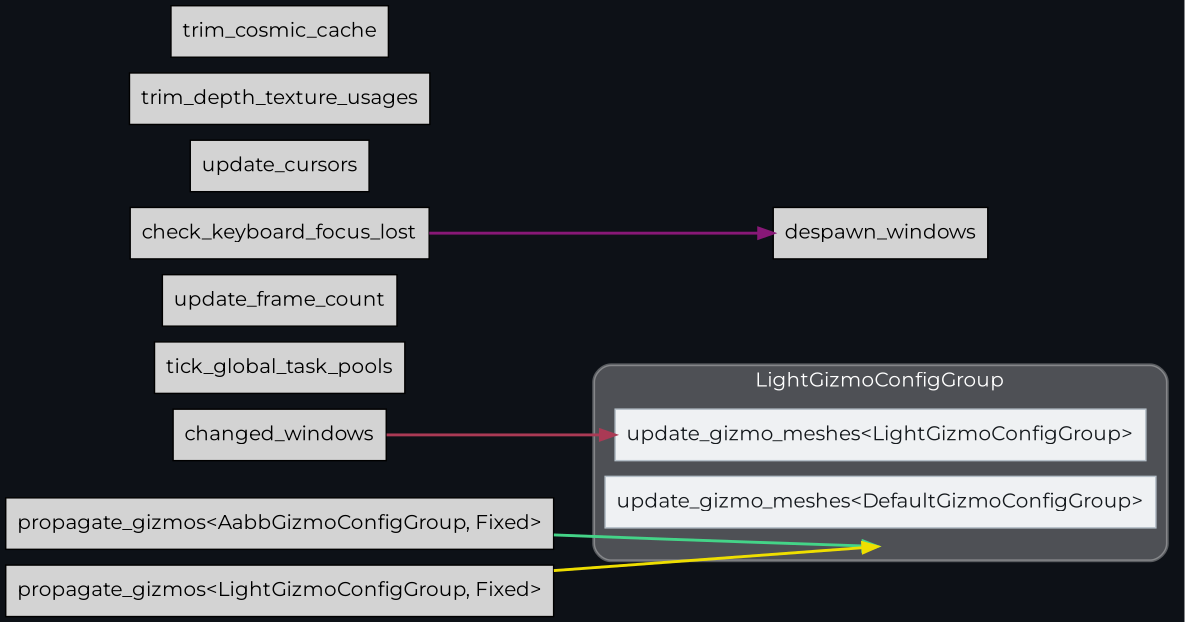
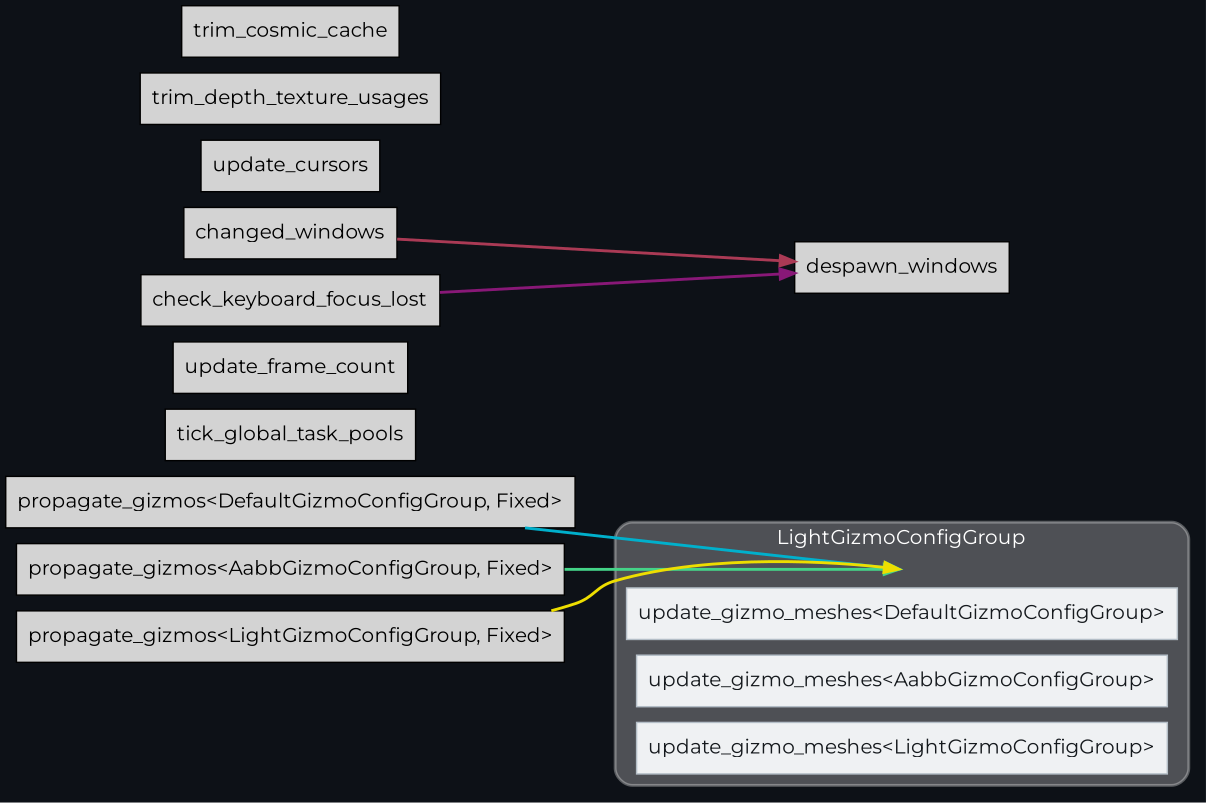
edge "changed_windows" -> "update_gizmo_meshes<LightGizmoConfigGroup>": now "changed_windows" -> "despawn_windows"
node "propagate_gizmos<DefaultGizmoConfigGroup, Fixed>": added
node "update_gizmo_meshes<AabbGizmoConfigGroup>": added
